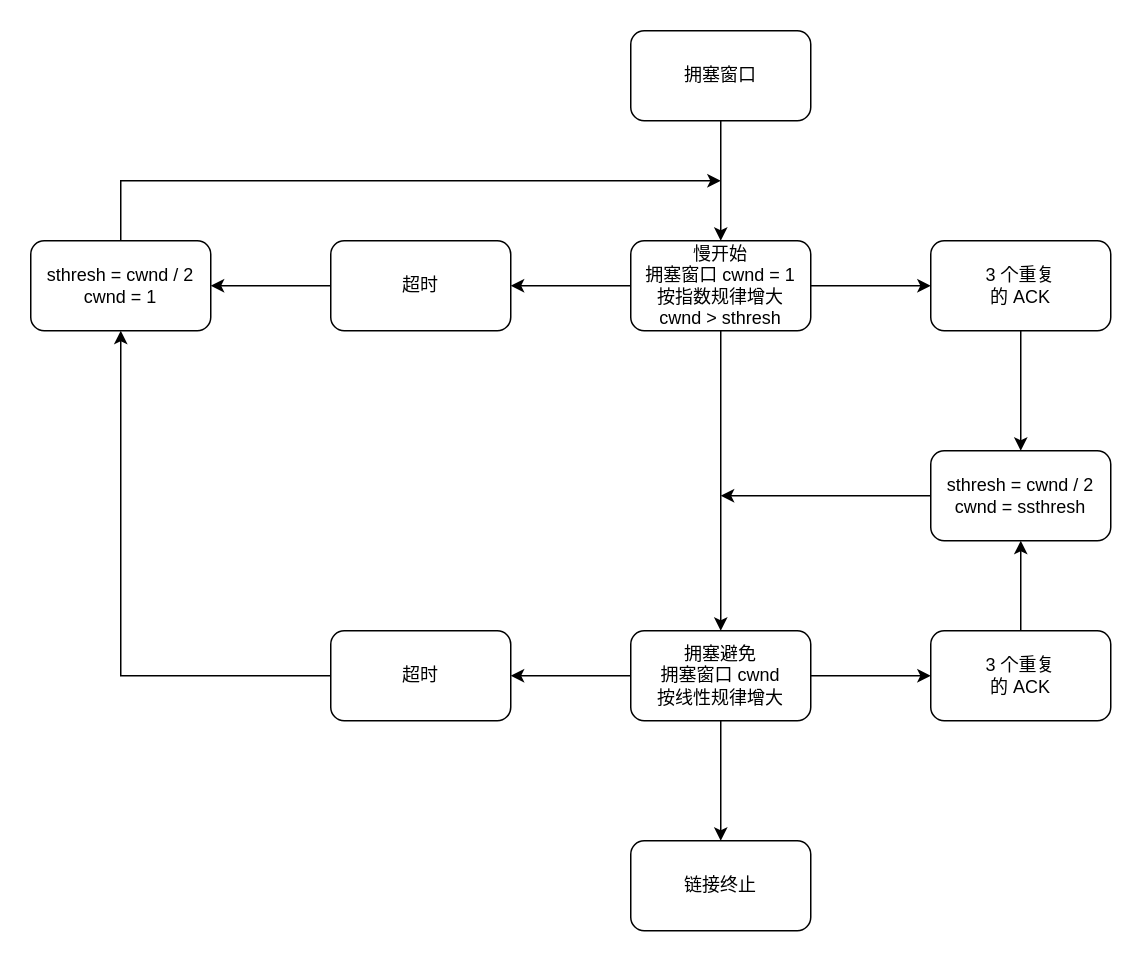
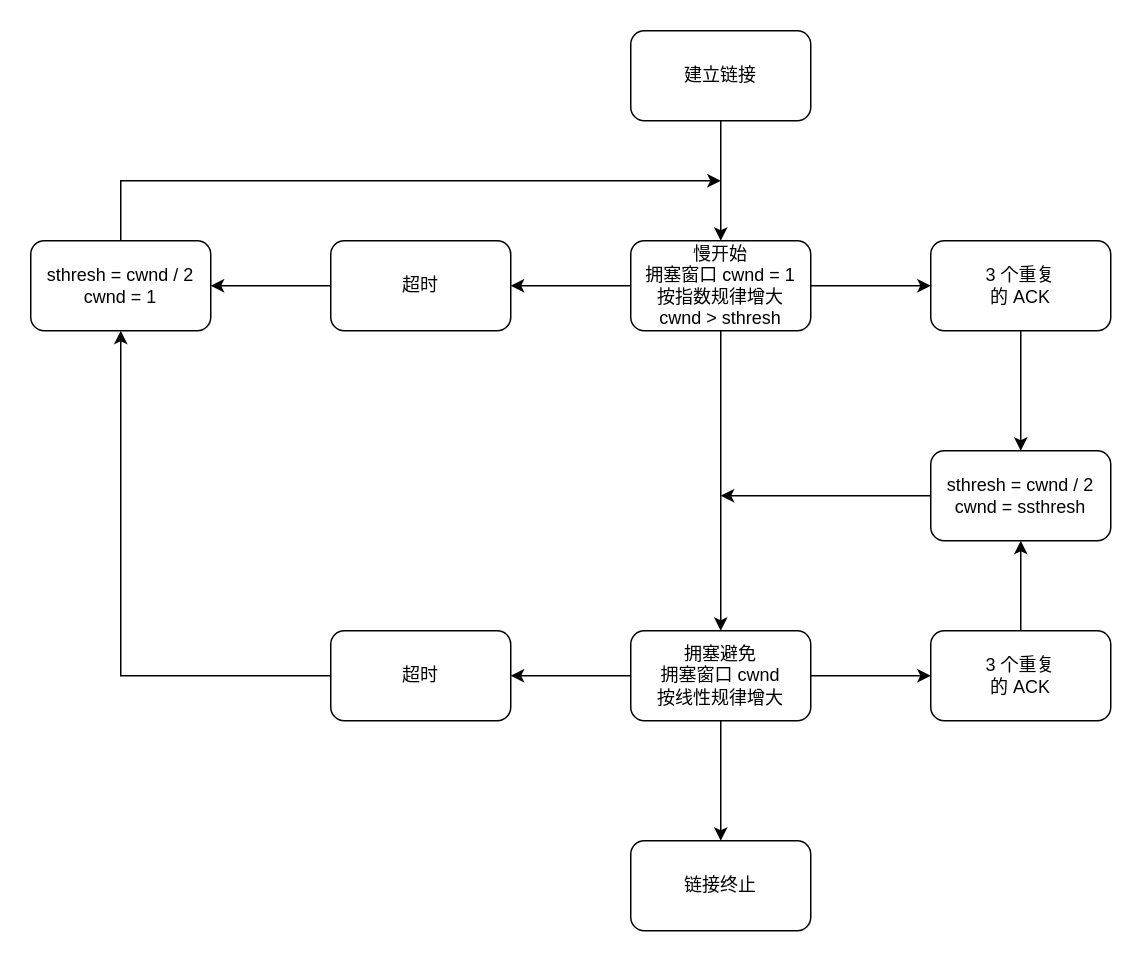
node "拥塞窗口": label "拥塞窗口" -> "建立链接"
